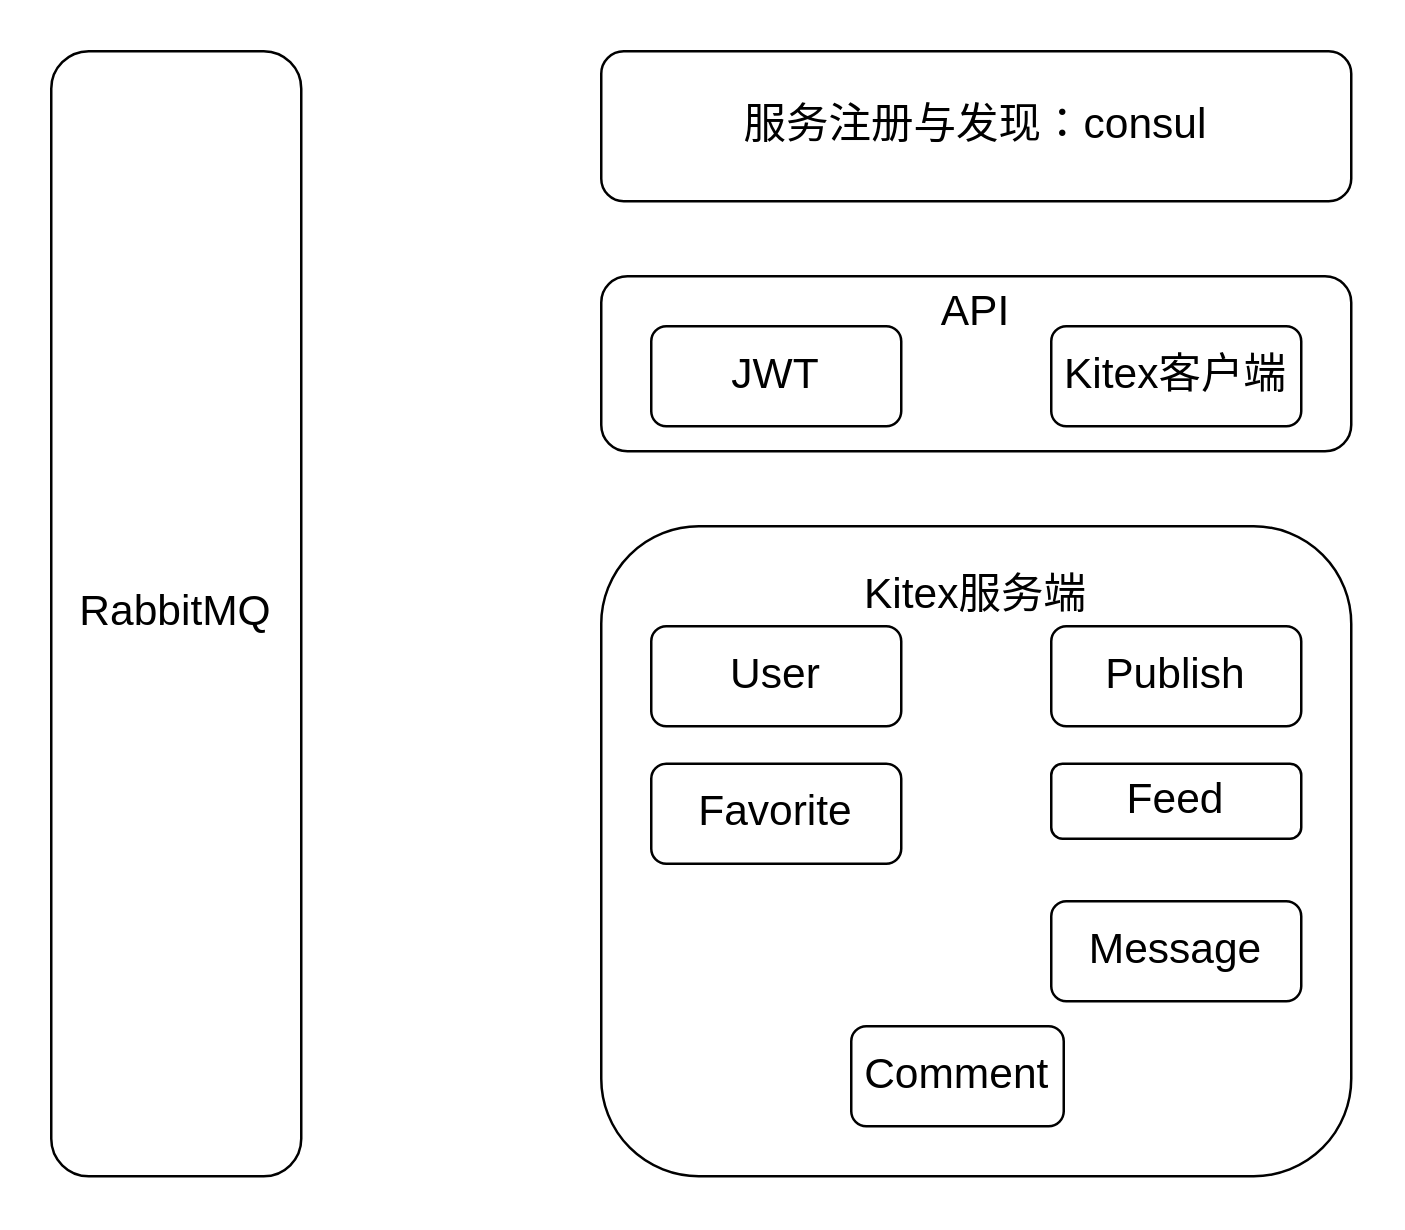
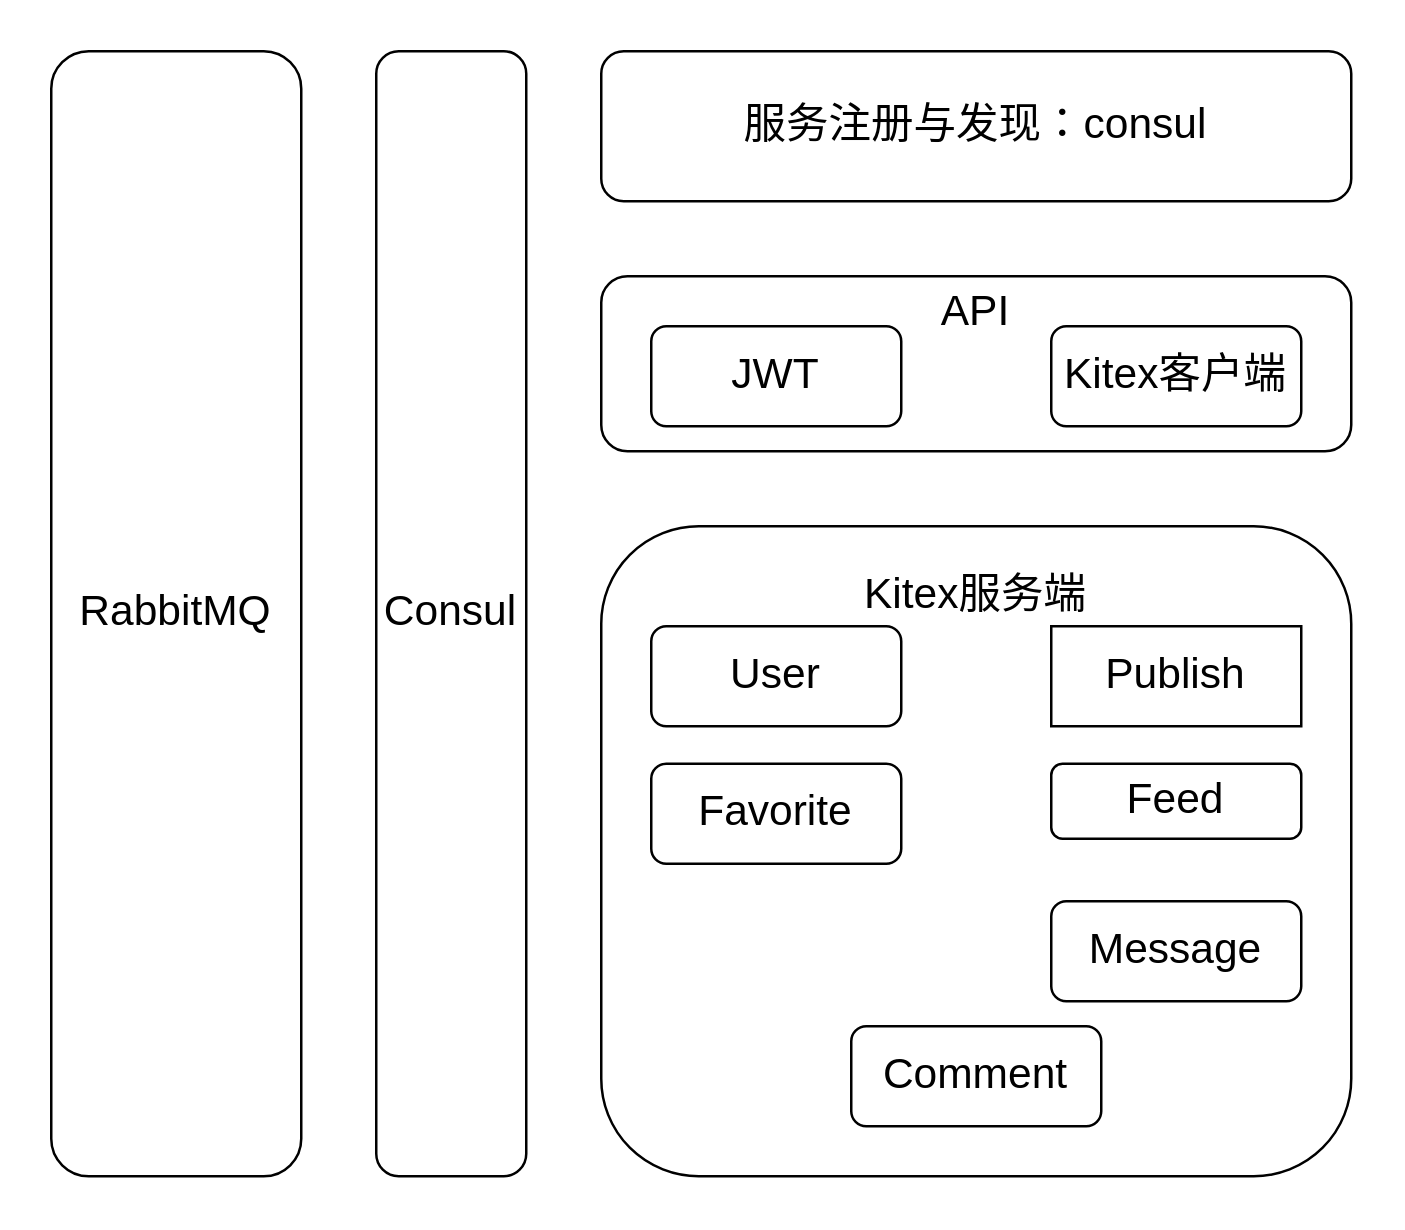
node "Consul": added
node "Publish": shape rounded rectangle -> rectangle
node "Comment": size 213x100 -> 250x100
